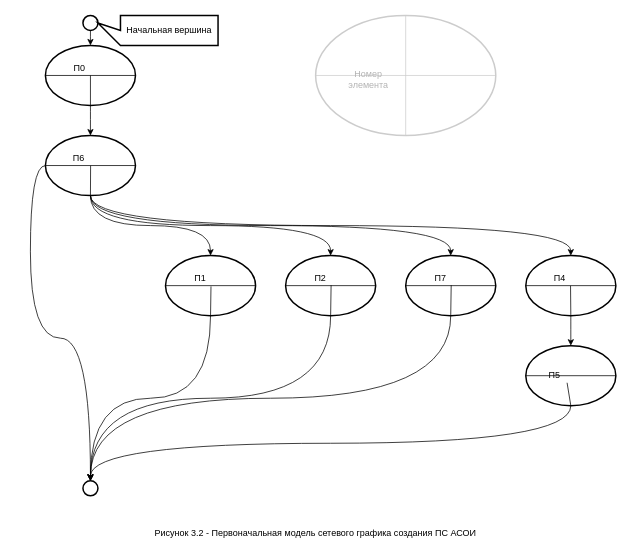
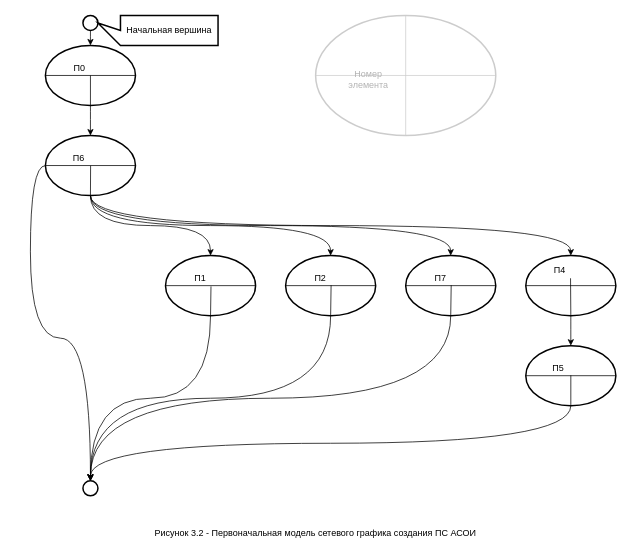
node "П4": moved (559, 278) -> (559, 270)
node "П5": moved (554, 375) -> (558, 368)
